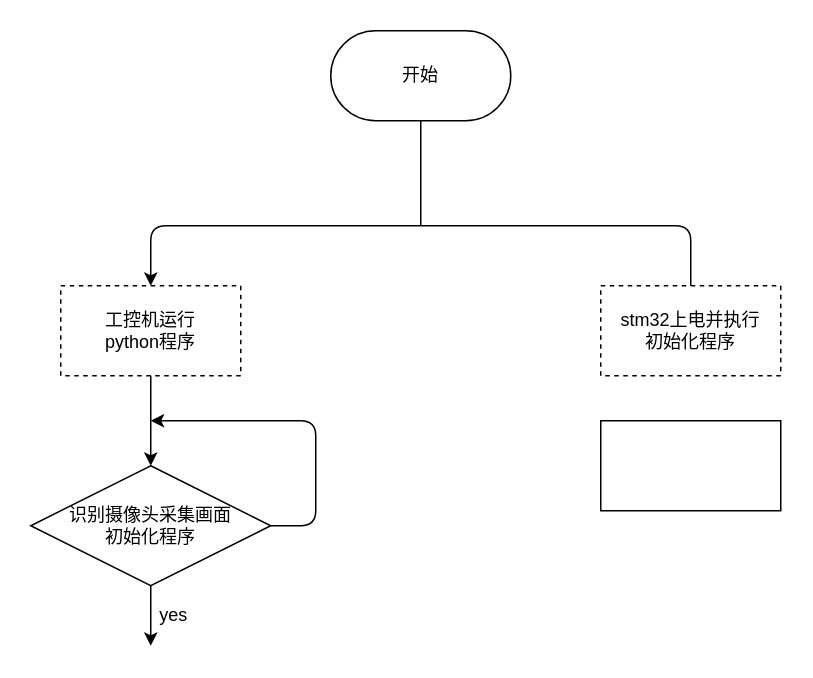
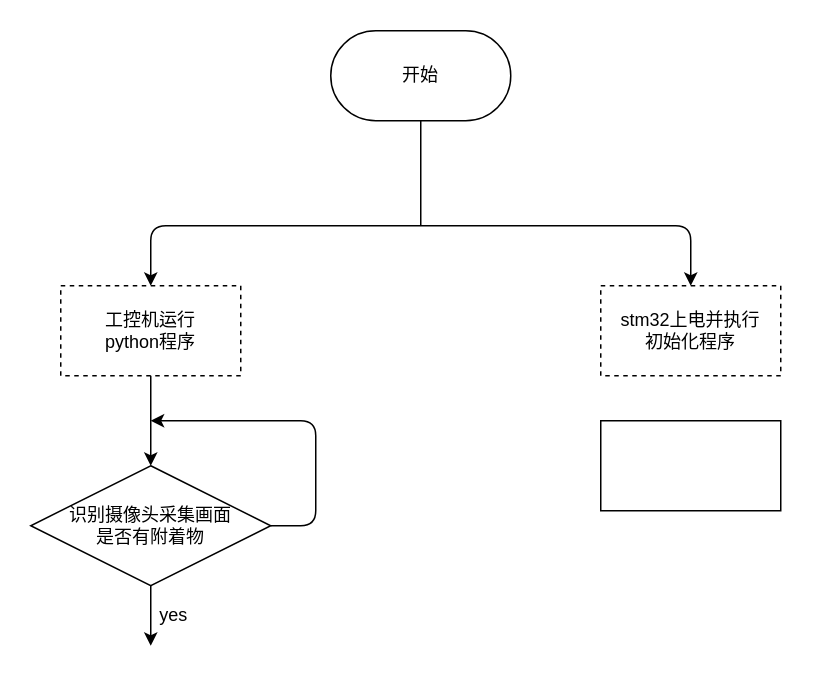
edge "stm32上电并执行 初始化程序" -> "工控机运行 python程序": arrowhead none -> classic
node "识别摄像头采集画面 初始化程序": label "识别摄像头采集画面 初始化程序" -> "识别摄像头采集画面 是否有附着物"
